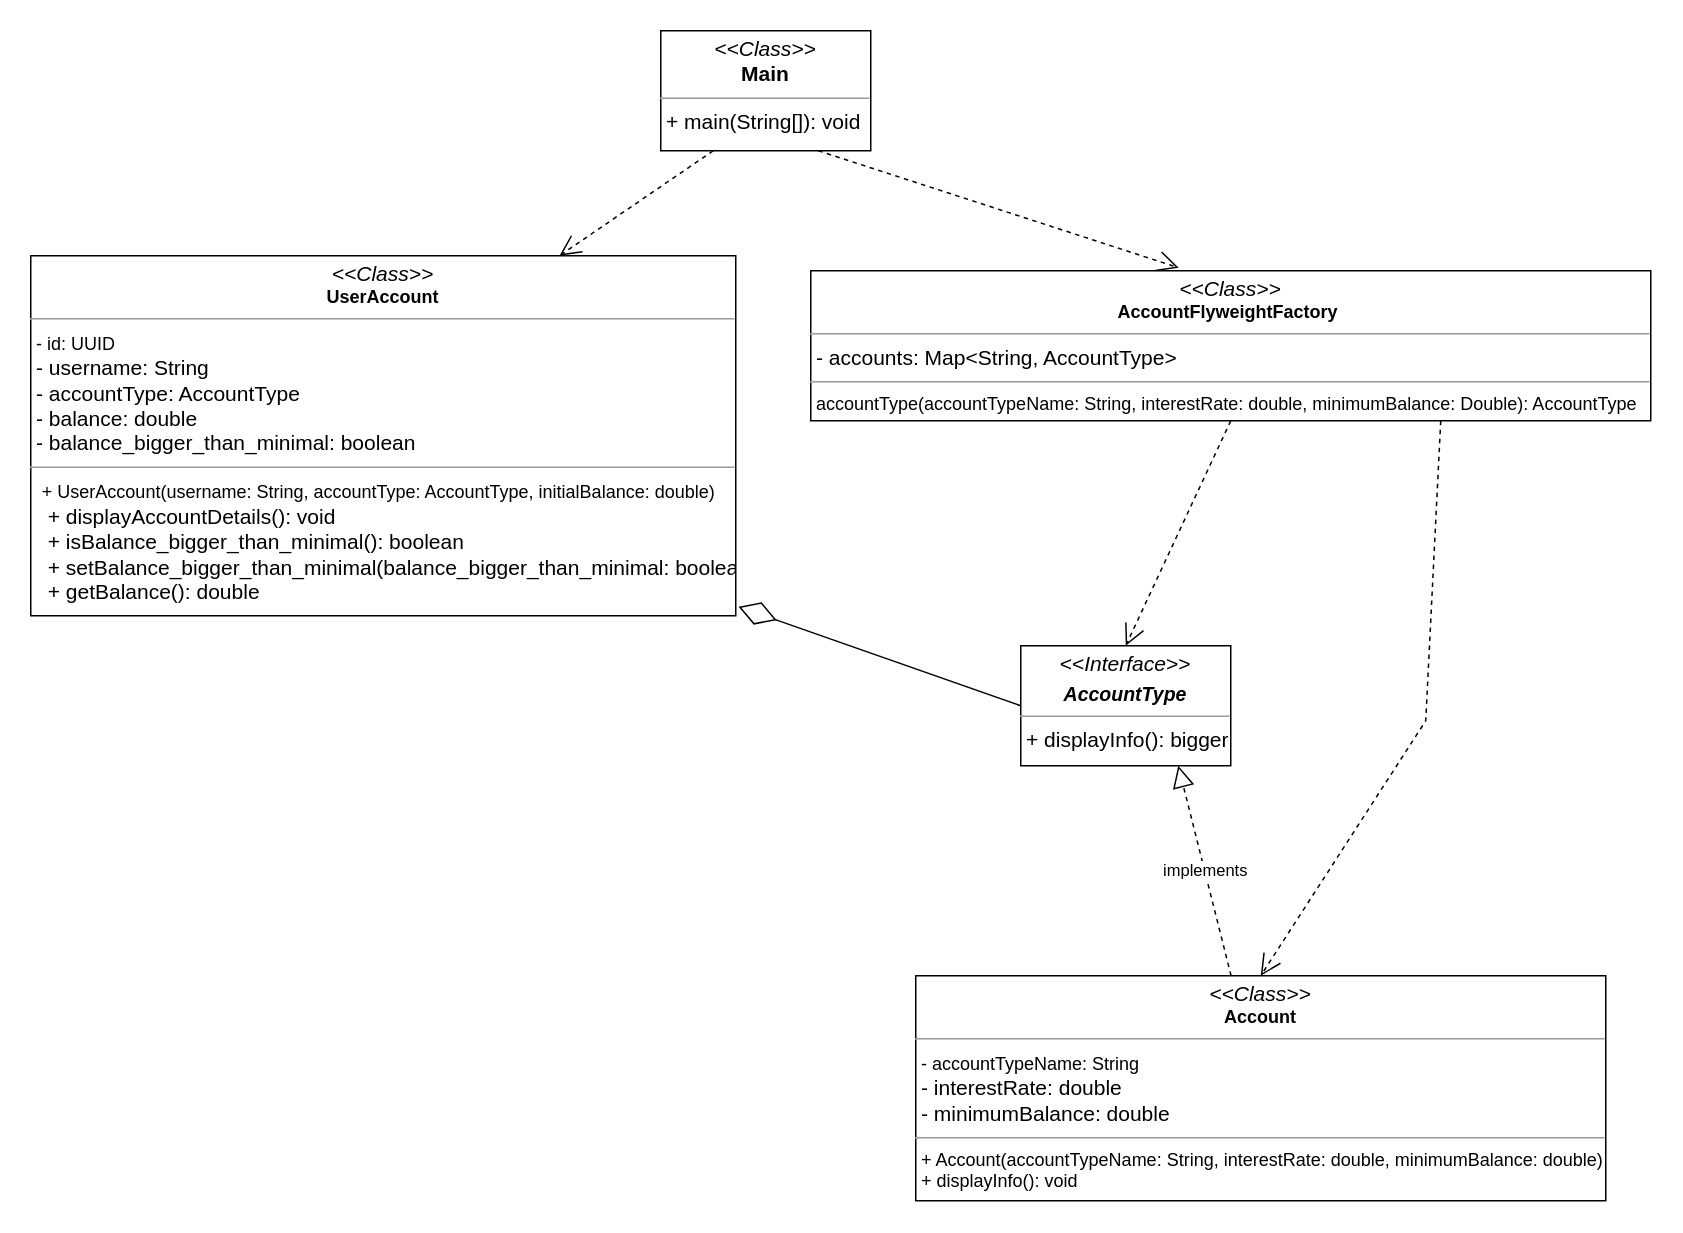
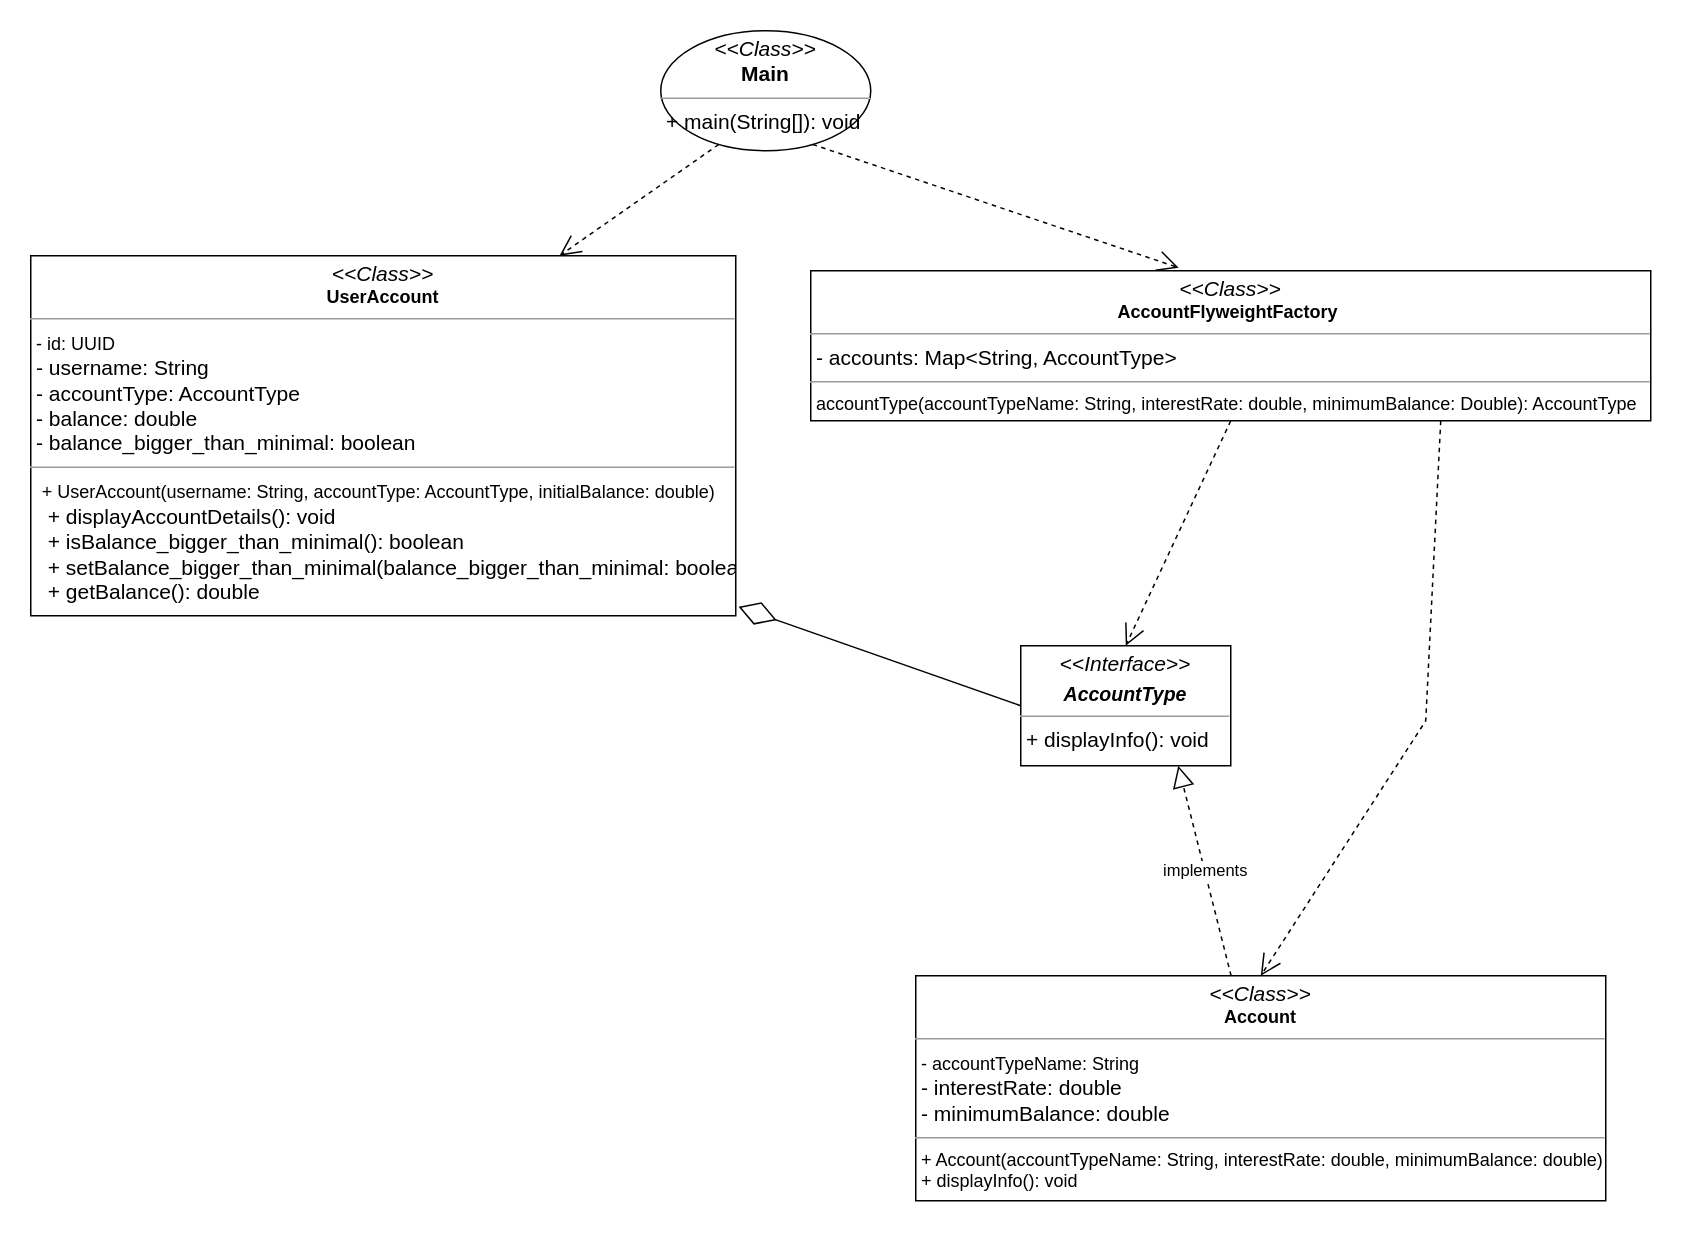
node "<<Class>> Main + main(String[]): void": shape rectangle -> ellipse
node "<<Interface>> AccountType + displayInfo(): bigger": label "<<Interface>> AccountType + displayInfo(): bigger" -> "<<Interface>> AccountType + displayInfo(): void"
